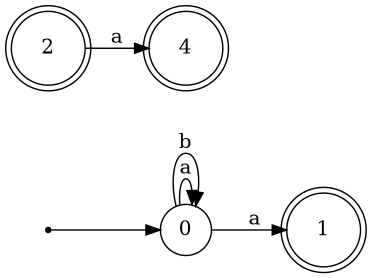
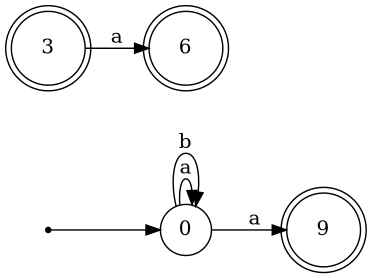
node "2": label "2" -> "3"
node "4": label "4" -> "6"
node "1": label "1" -> "9"
